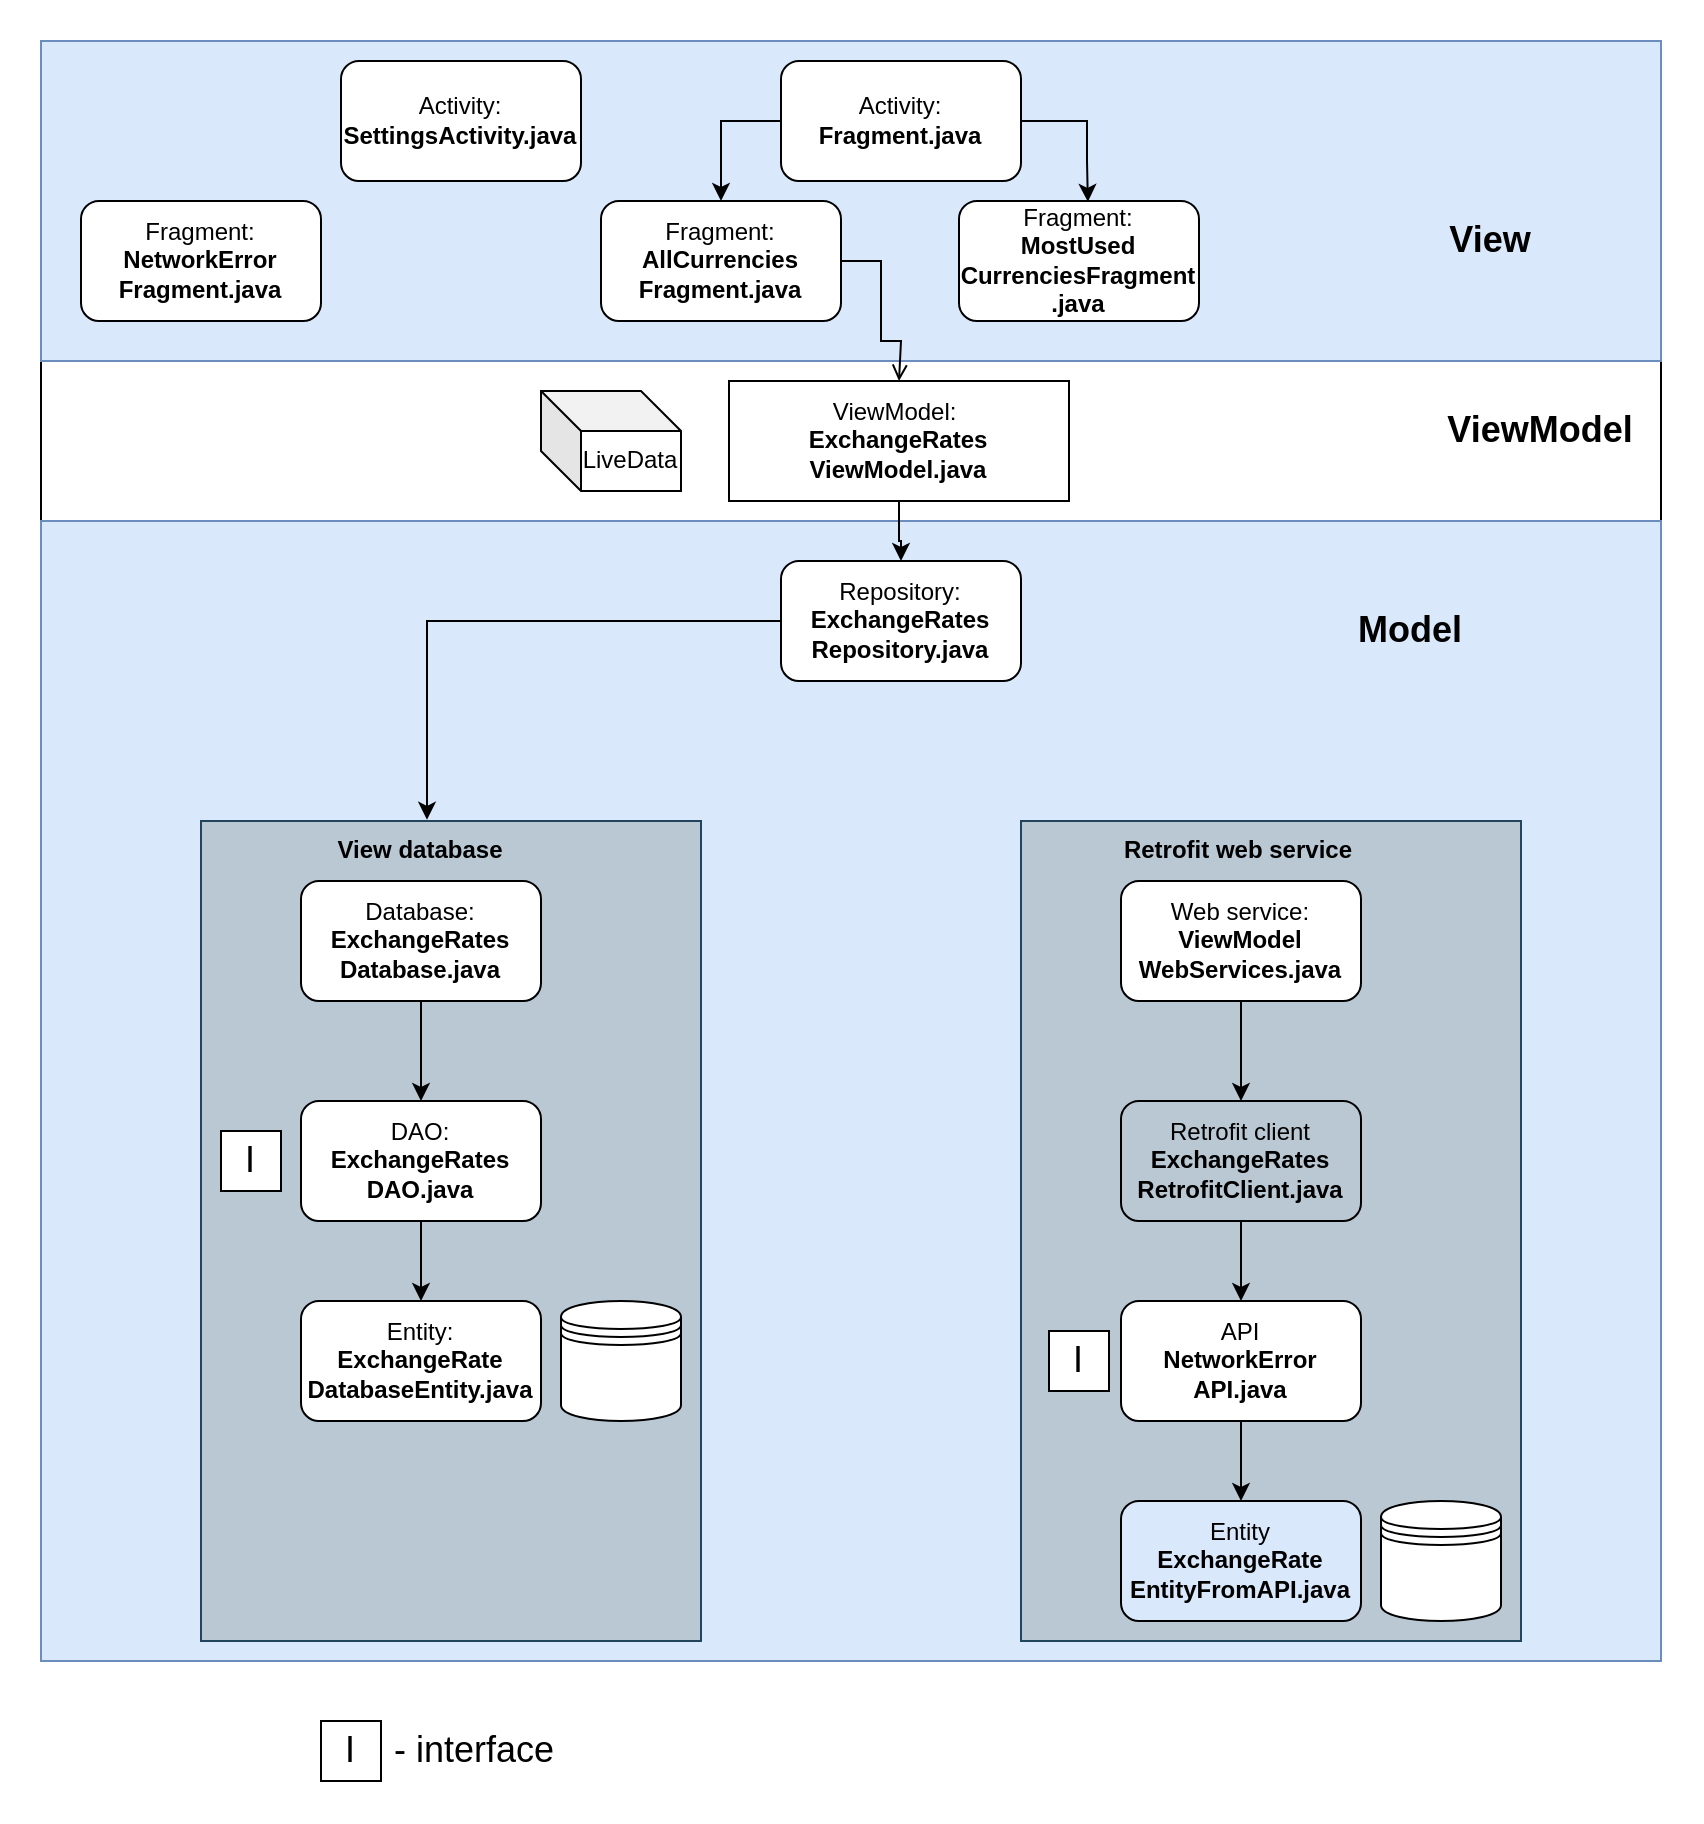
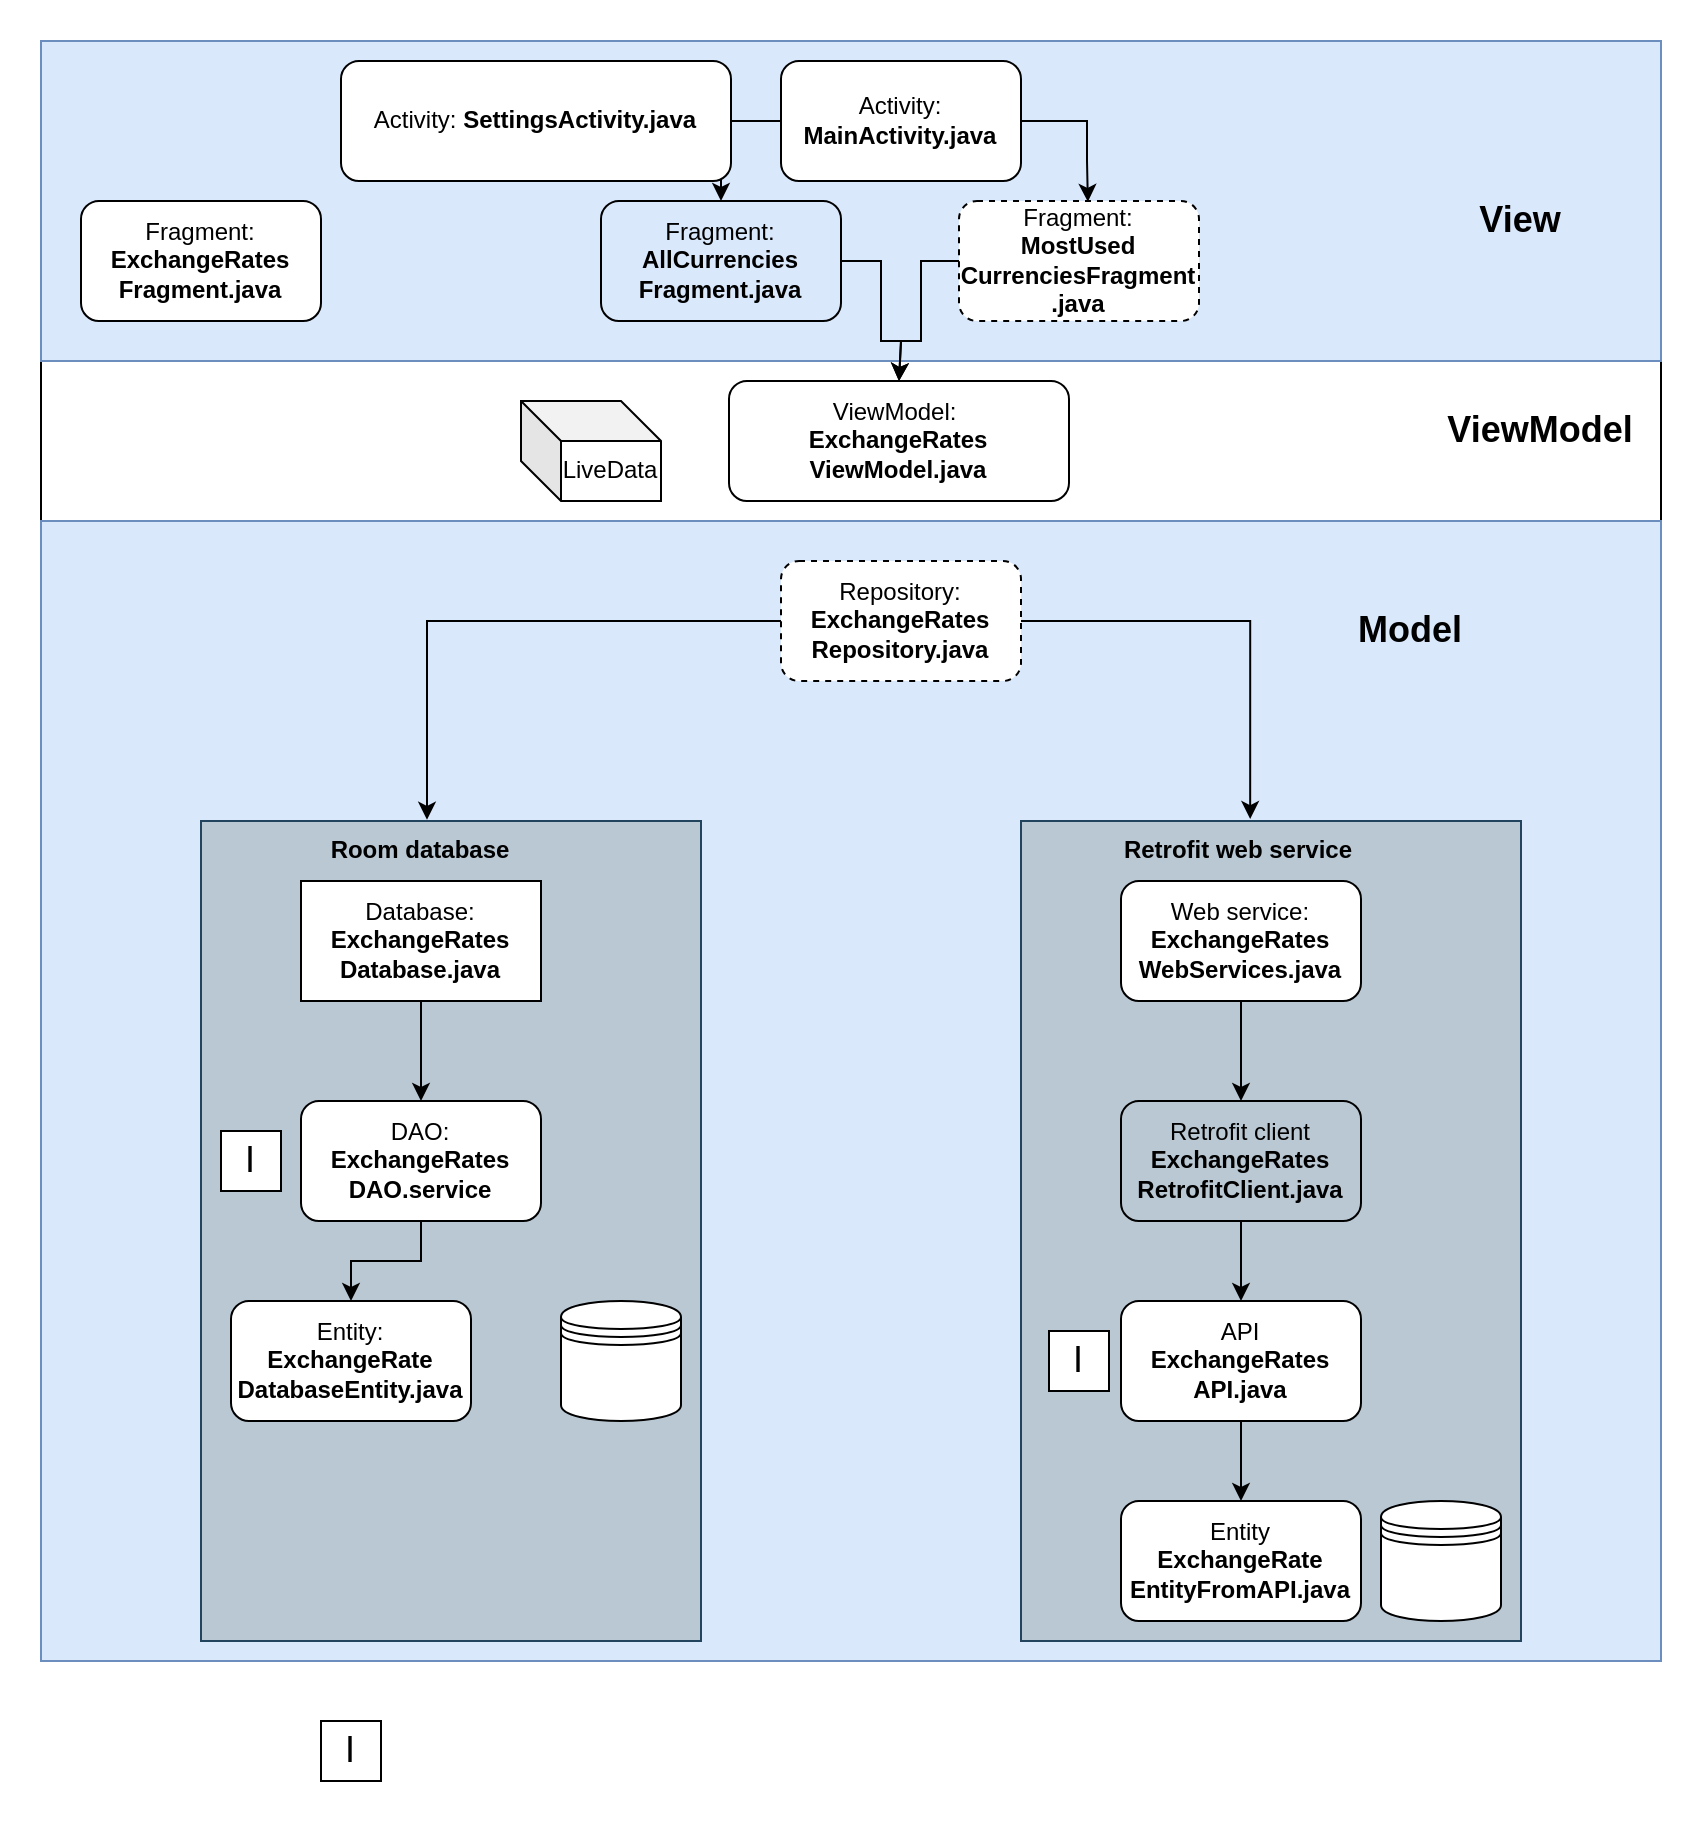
node "Activity: SettingsActivity.java": size 240x120 -> 390x120
node "Activity: Fragment.java": label "Activity: Fragment.java" -> "Activity: MainActivity.java"
node "View": moved (1491, 241) -> (1521, 221)
node "Fragment: NetworkError Fragment.java": label "Fragment: NetworkError Fragment.java" -> "Fragment: ExchangeRates Fragment.java"
node "Fragment: AllCurrencies Fragment.java": fillcolor #ffffff -> #dae8fc
node "Fragment: MostUsed CurrenciesFragment .java": style solid -> dashed
edge "Fragment: MostUsed CurrenciesFragment .java" -> "ViewModel: ExchangeRates ViewModel.java": added
edge "Fragment: AllCurrencies Fragment.java" -> "ViewModel: ExchangeRates ViewModel.java": arrowhead open -> classic
node "LiveData": moved (611, 441) -> (591, 451)
node "ViewModel: ExchangeRates ViewModel.java": shape rectangle -> rounded rectangle
edge "ViewModel: ExchangeRates ViewModel.java" -> "Repository: ExchangeRates Repository.java": removed
node "Repository: ExchangeRates Repository.java": style solid -> dashed
edge "Repository: ExchangeRates Repository.java" -> "Retrofit web service": added
node "View database": label "View database" -> "Room database"
node "Database: ExchangeRates Database.java": shape rounded rectangle -> rectangle
node "Web service: ViewModel WebServices.java": label "Web service: ViewModel WebServices.java" -> "Web service: ExchangeRates WebServices.java"
node "DAO: ExchangeRates DAO.java": label "DAO: ExchangeRates DAO.java" -> "DAO: ExchangeRates DAO.service"
node "Entity: ExchangeRate DatabaseEntity.java": moved (421, 1361) -> (351, 1361)
node "API NetworkError API.java": label "API NetworkError API.java" -> "API ExchangeRates API.java"
node "Entity ExchangeRate EntityFromAPI.java": fillcolor #dae8fc -> #ffffff
node "- interface": removed
